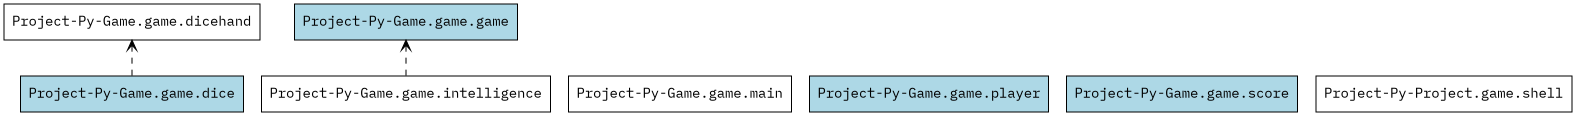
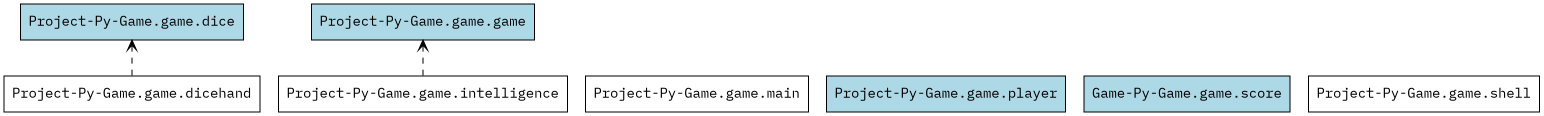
edge "Project-Py-Game.game.dice" -> "Project-Py-Game.game.dicehand": reversed
node "Project-Py-Game.game.score": label "Project-Py-Game.game.score" -> "Game-Py-Game.game.score"
node "Project-Py-Project.game.shell": label "Project-Py-Project.game.shell" -> "Project-Py-Game.game.shell"
